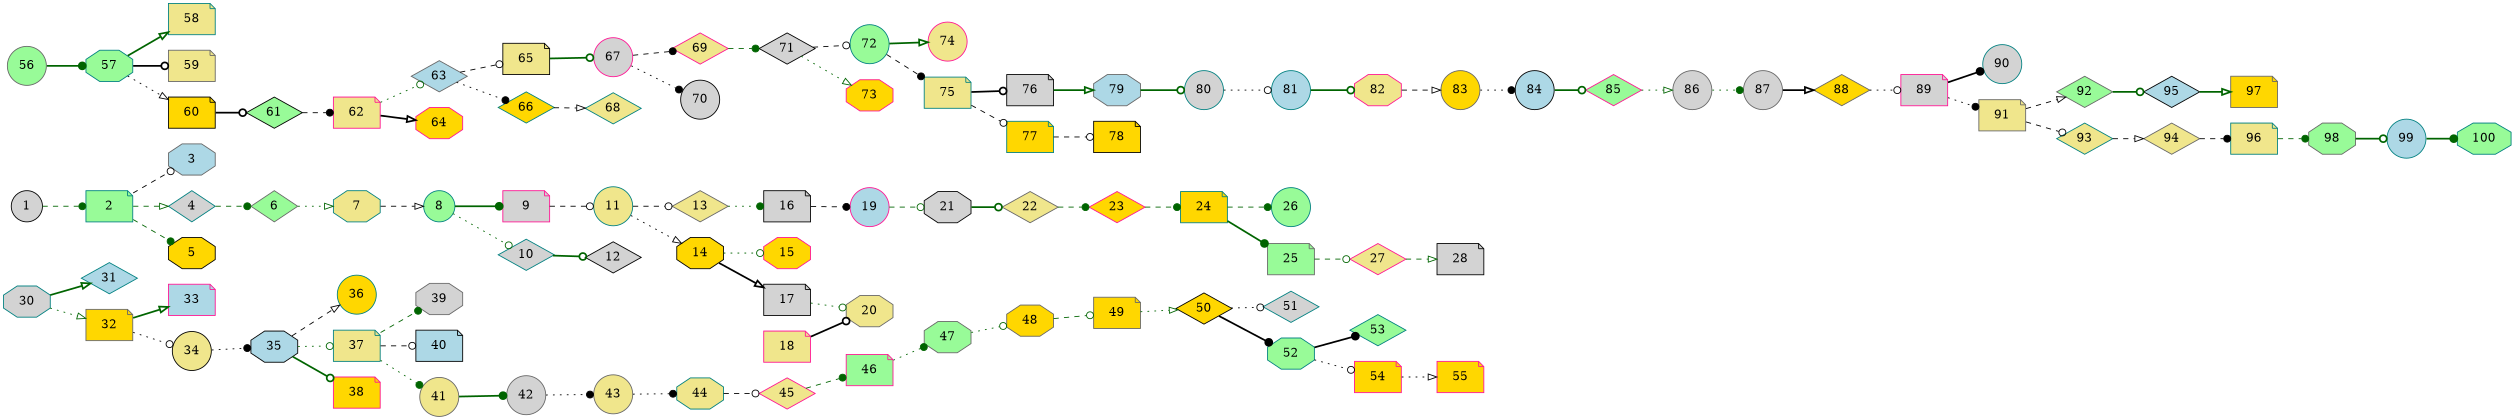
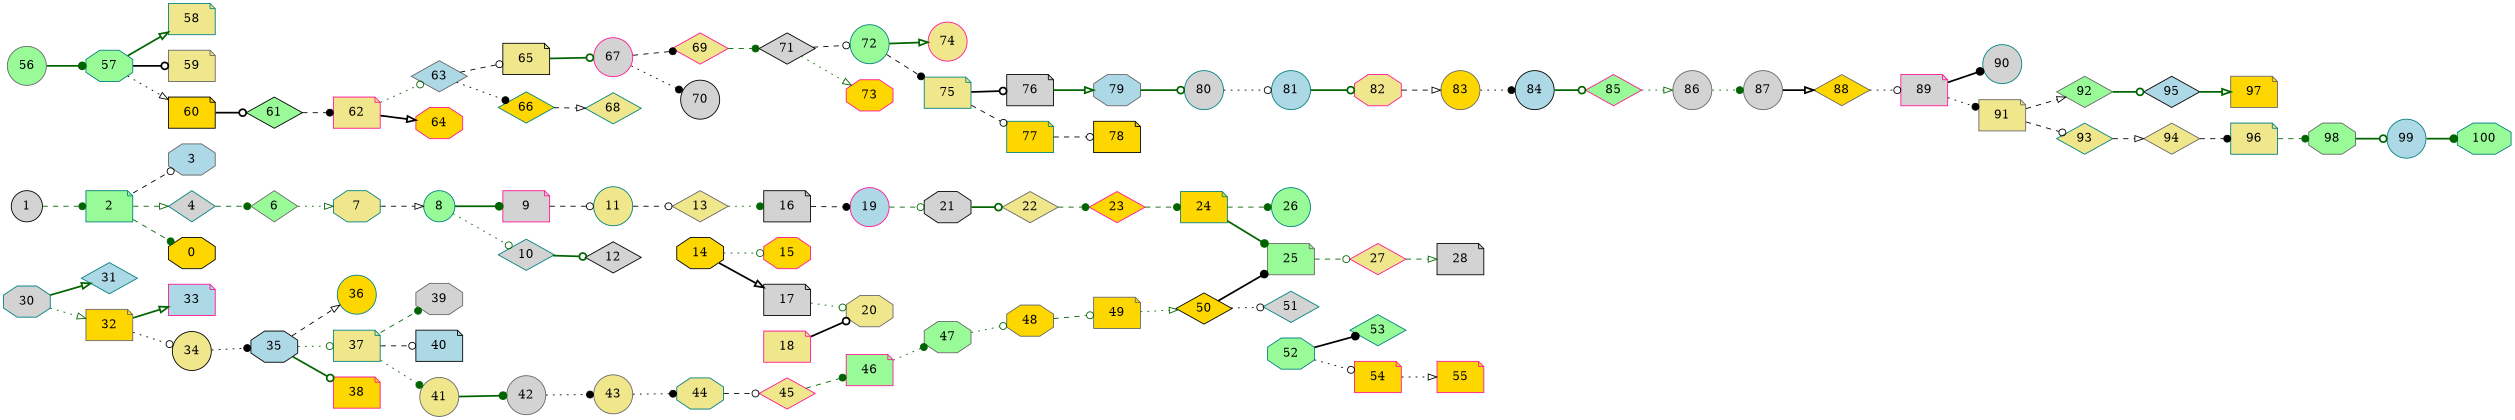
edge "11" -> "14": removed
node "5": label "5" -> "0"
edge "50" -> "52": now "50" -> "25"
